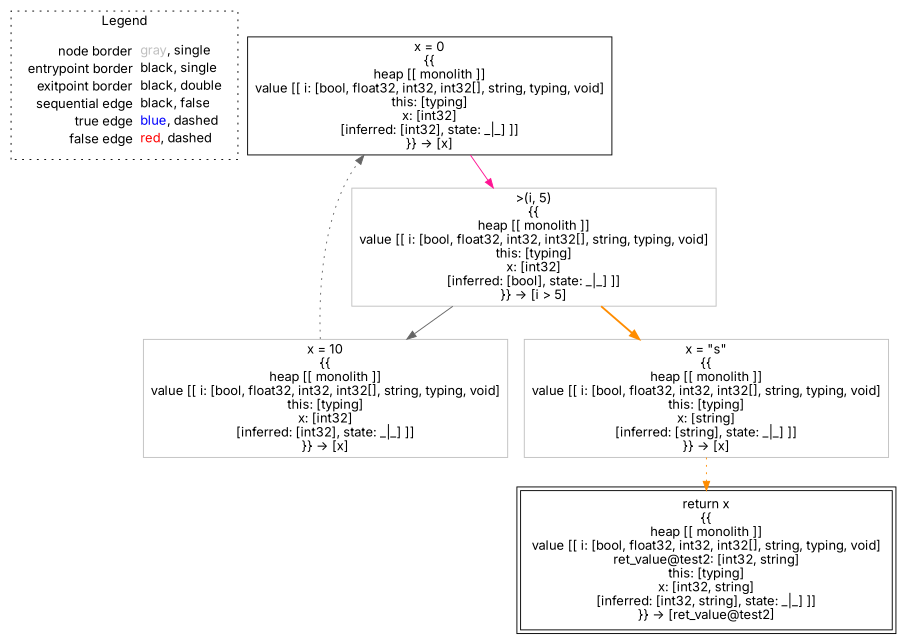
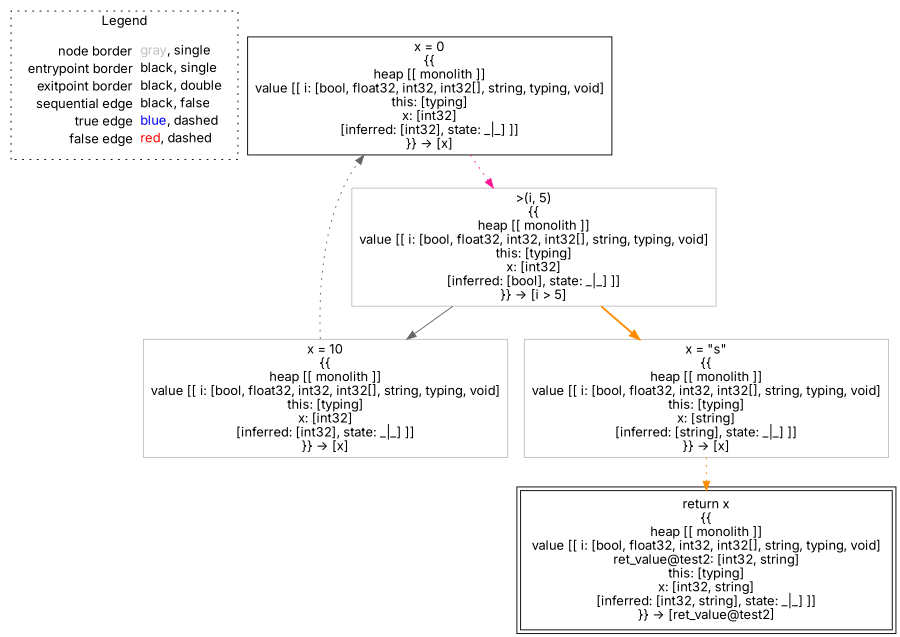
edge "x = 0" -> ">(i, 5)": style solid -> dotted
